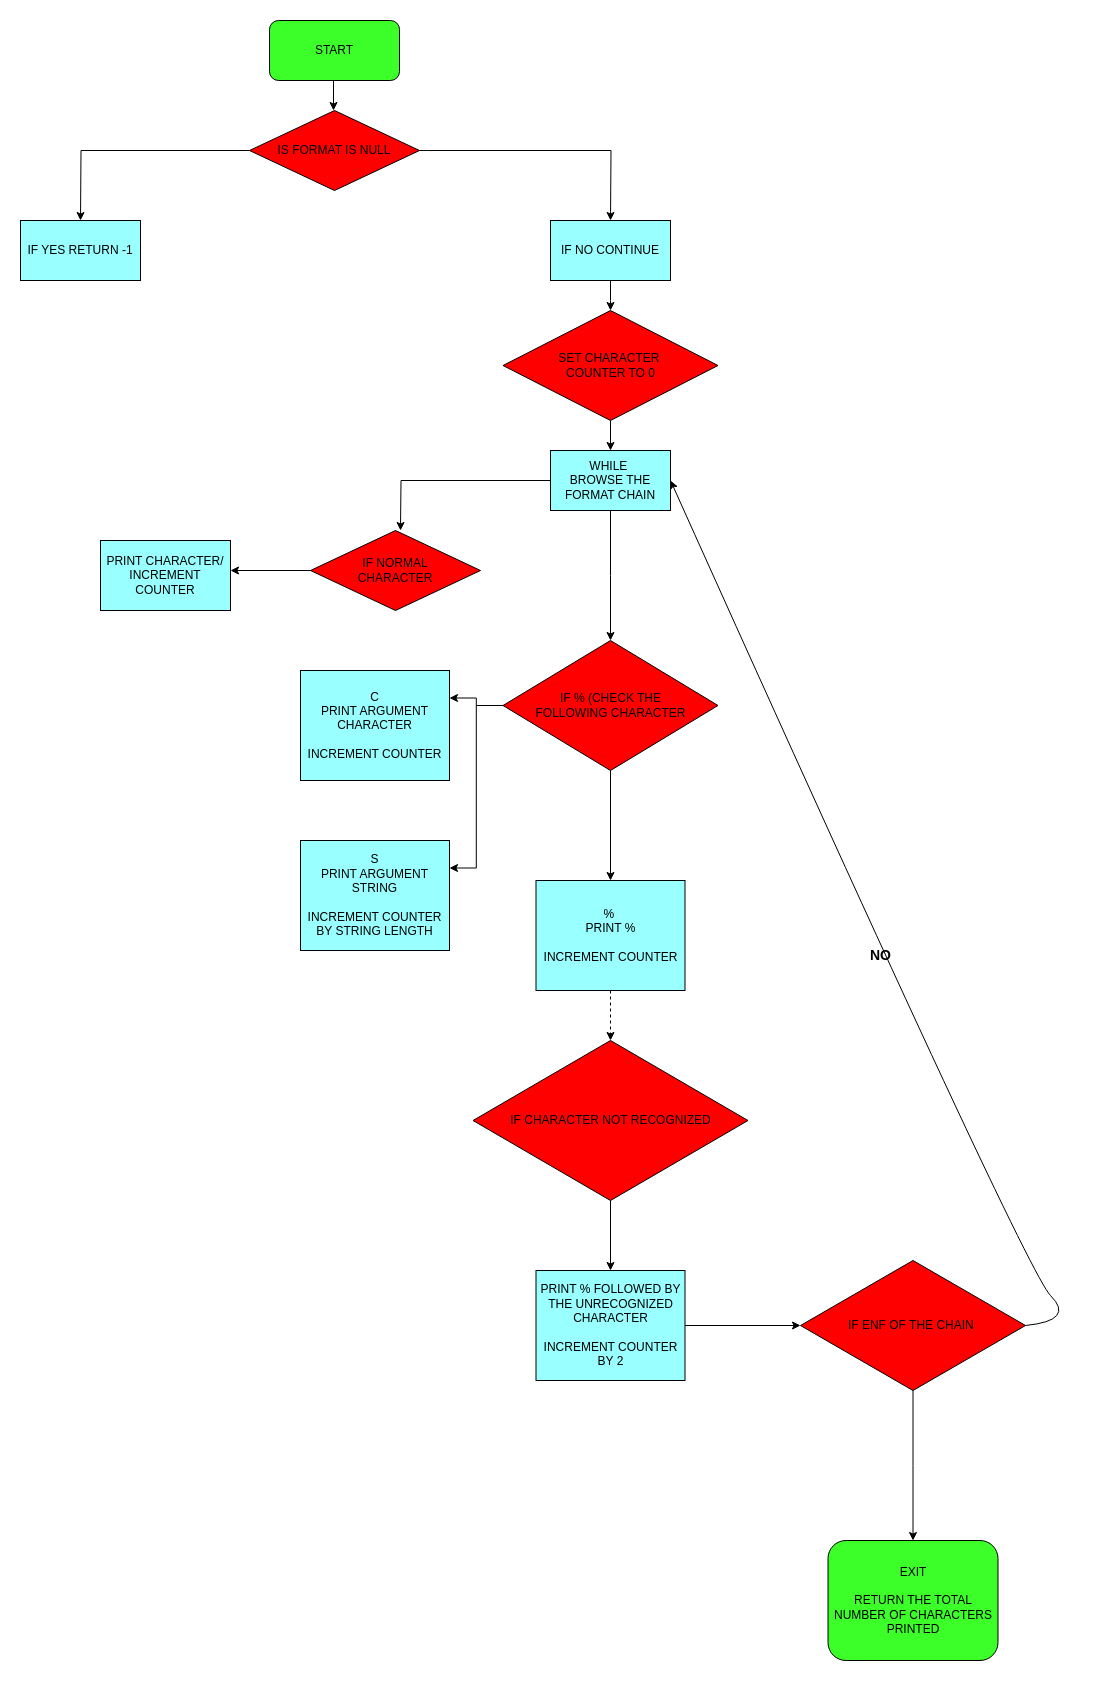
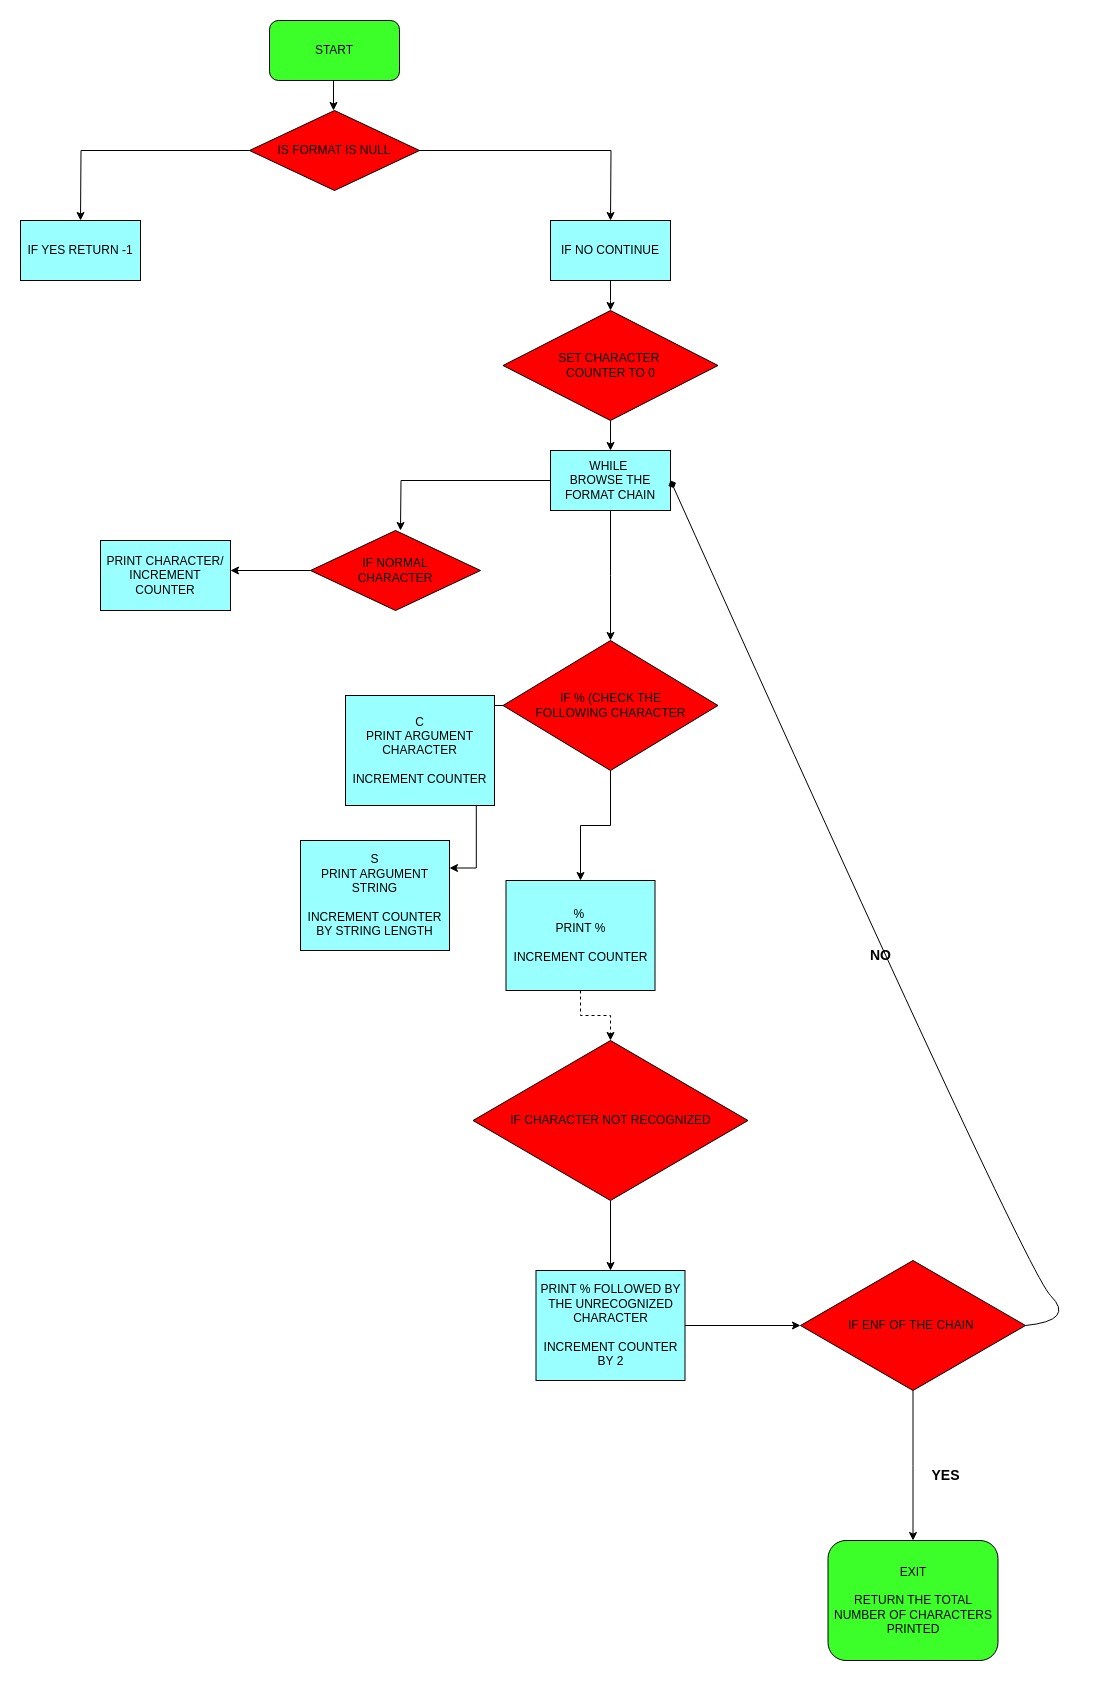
edge "IF ENF OF THE CHAIN" -> "WHILE BROWSE THE FORMAT CHAIN": arrowhead classic -> diamond
node "C PRINT ARGUMENT CHARACTER INCREMENT COUNTER": moved (375, 726) -> (420, 751)
node "% PRINT % INCREMENT COUNTER": moved (611, 936) -> (581, 936)
node "YES": added
